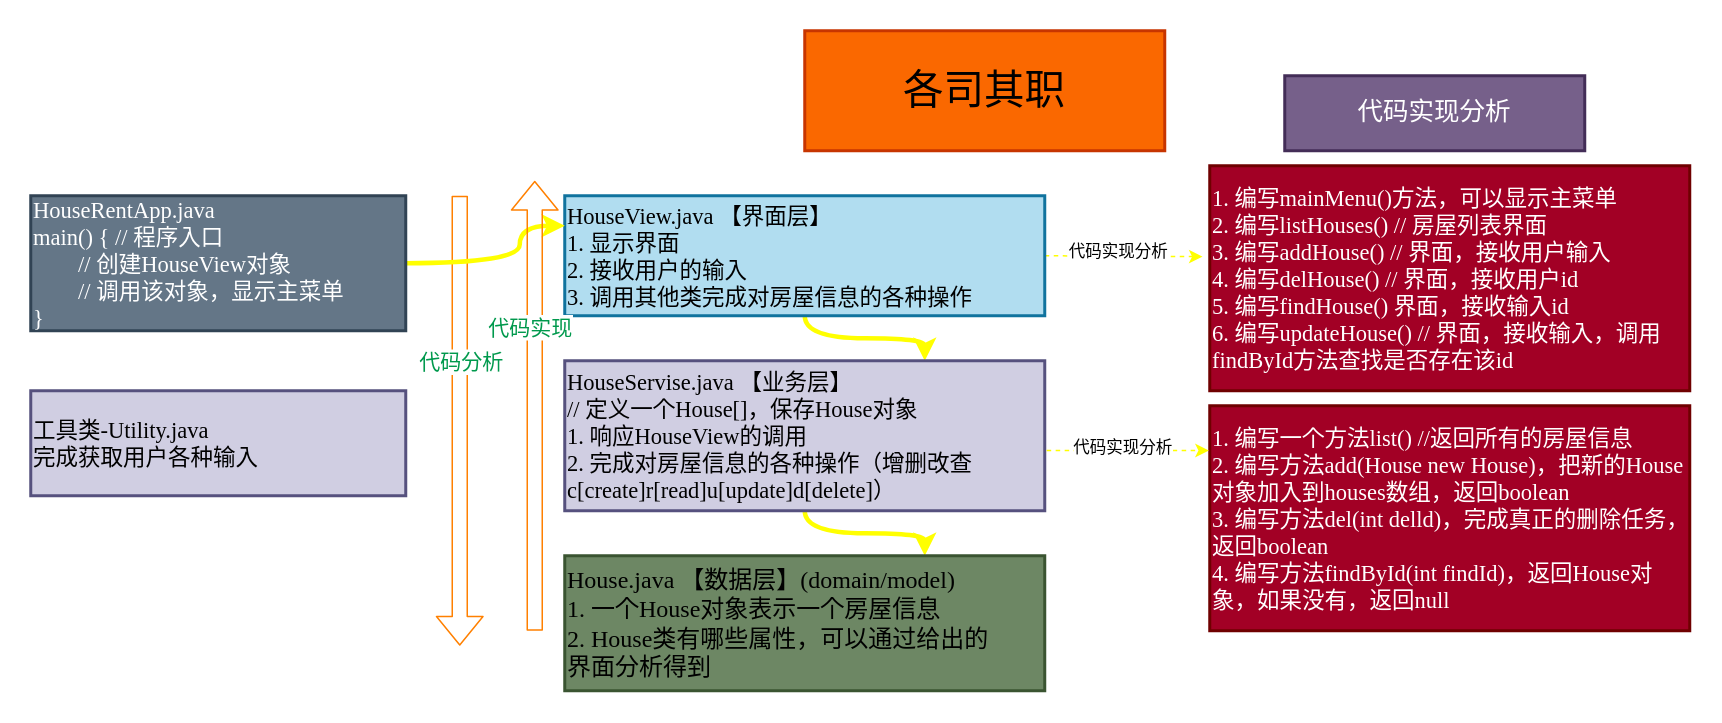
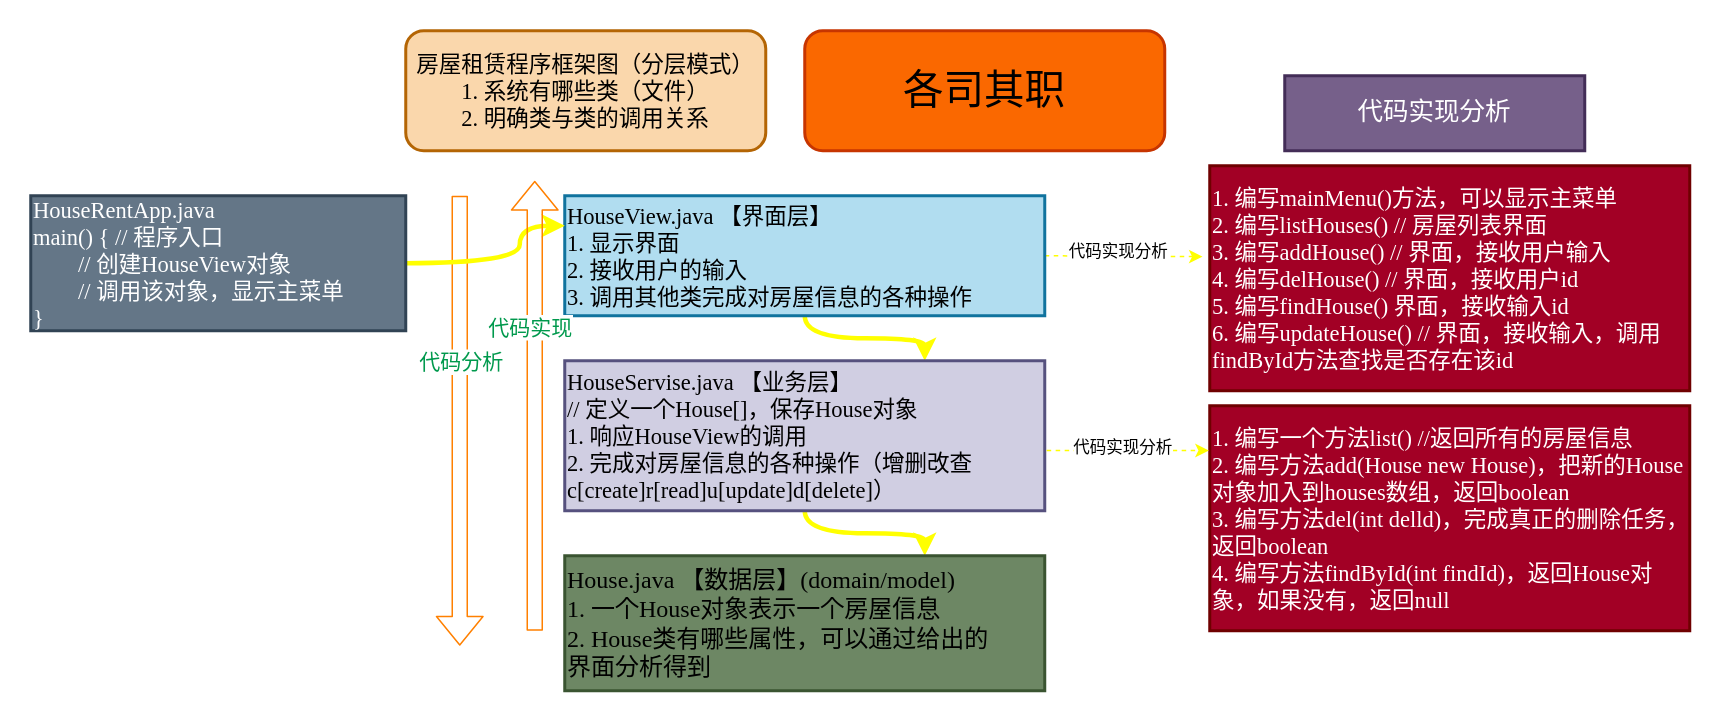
node "房屋租赁程序框架图（分层模式）1. 系统有哪些类（文件）2. 明确类与类的调用关系": added
node "各司其职": shape rectangle -> rounded rectangle
node "工具类-Utility.java 完成获取用户各种输入": removed
